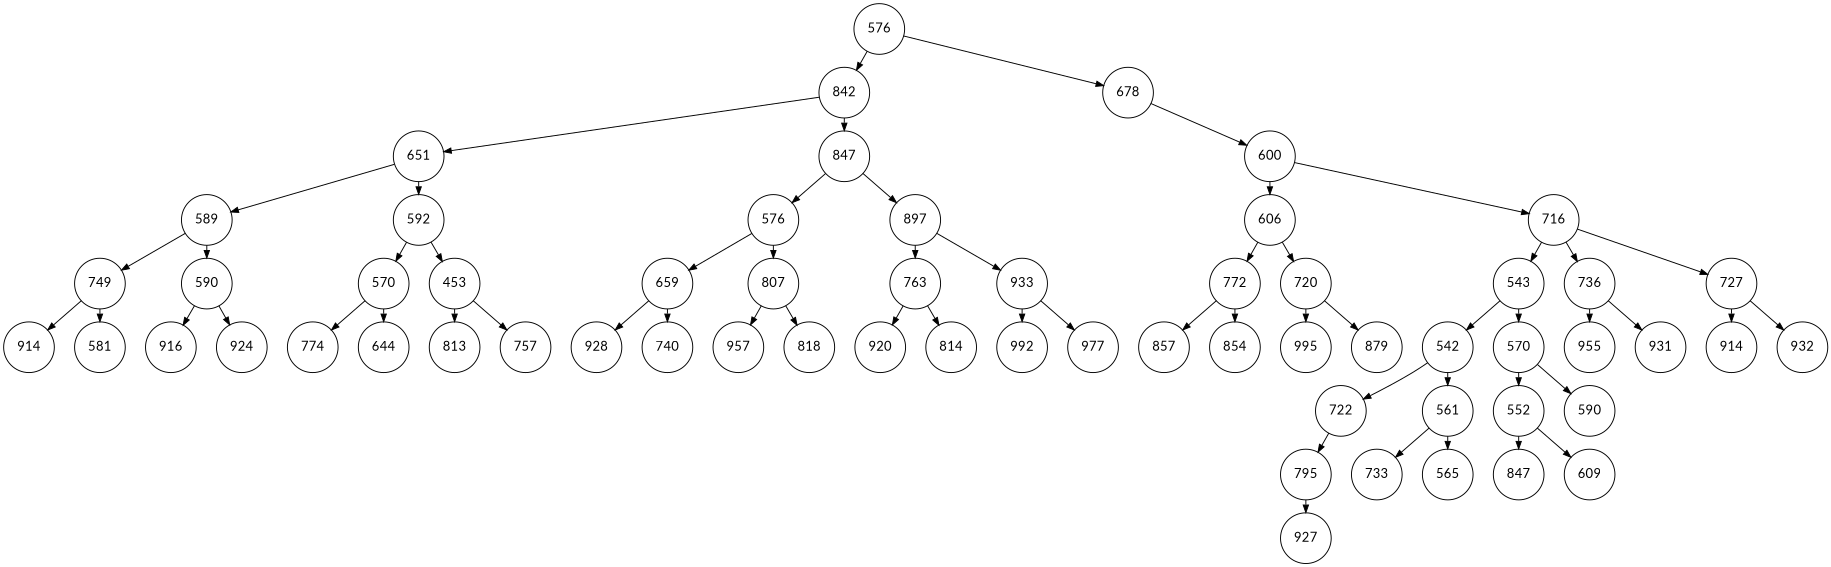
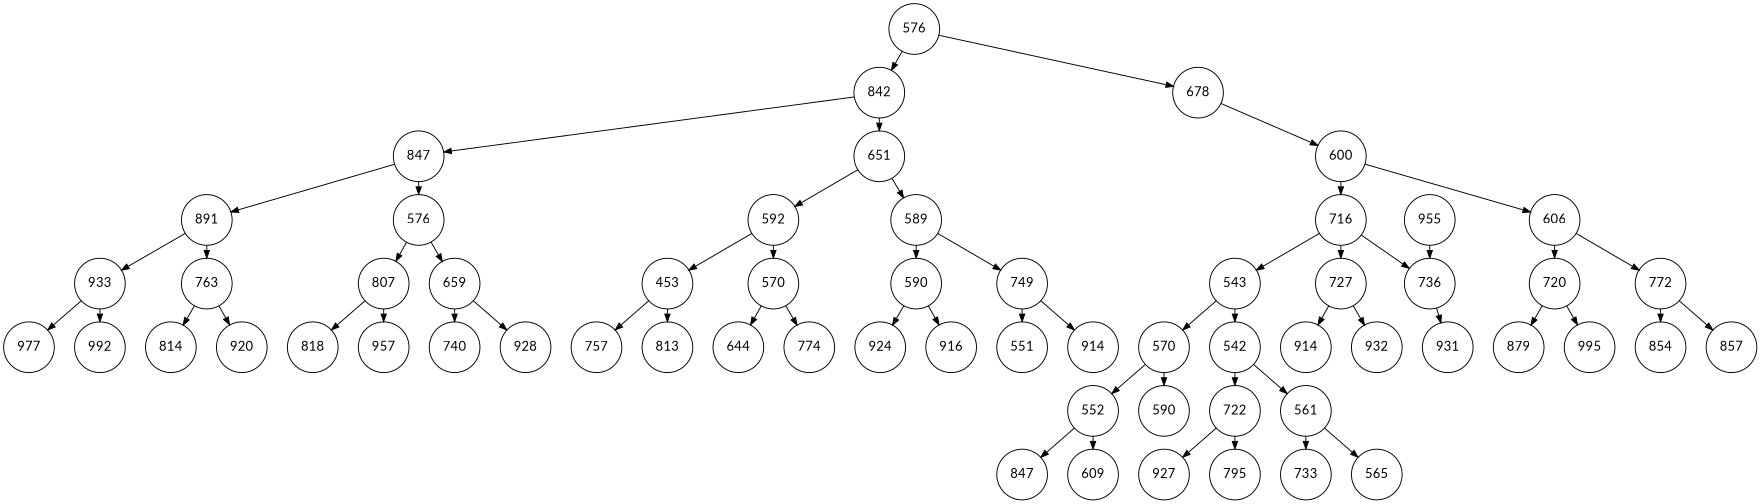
node "897": label "897" -> "891"
edge "736" -> "955": reversed
node "581": label "581" -> "551"
edge "795" -> "927": now "722" -> "927"
